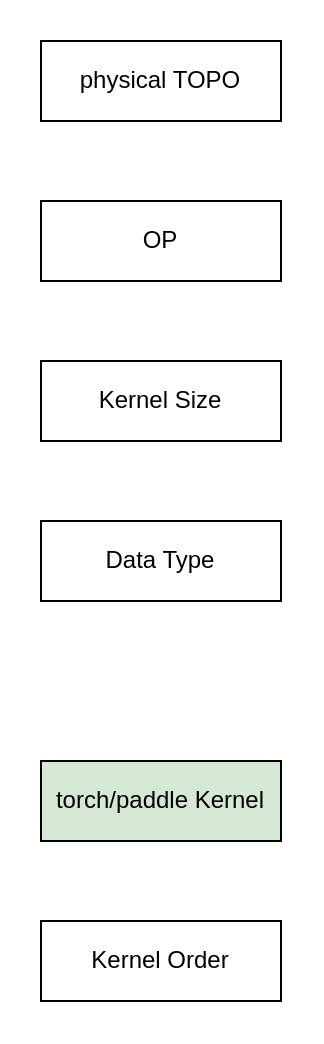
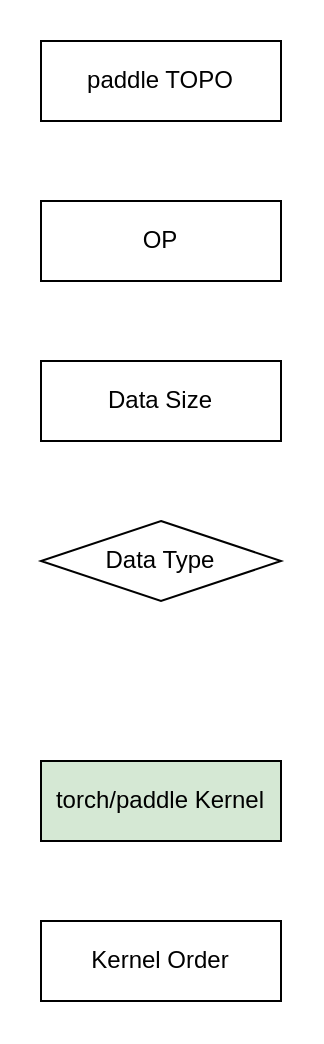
node "physical TOPO": label "physical TOPO" -> "paddle TOPO"
node "Kernel Size": label "Kernel Size" -> "Data Size"
node "Data Type": shape rectangle -> diamond
